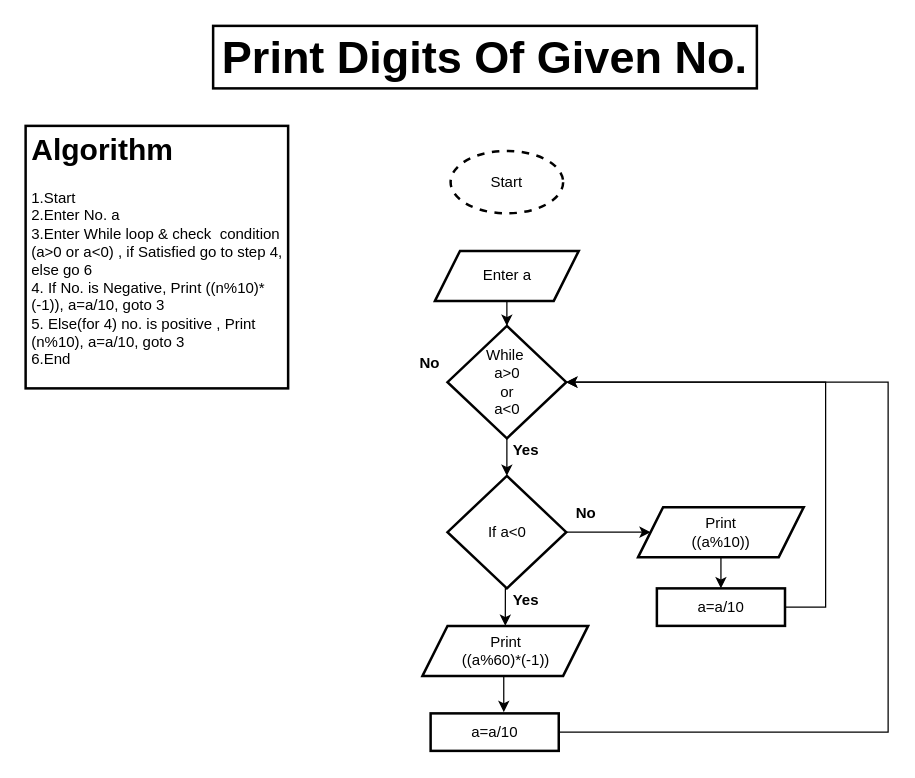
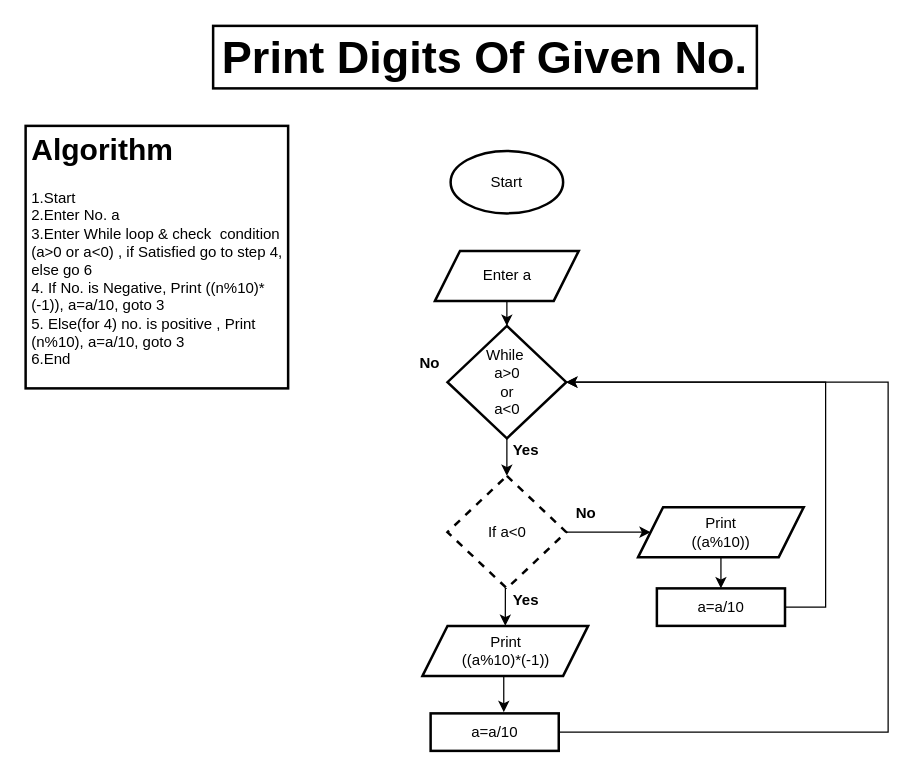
node "Start": style dashed -> solid
node "If a<0": style solid -> dashed
node "Print ((a%60)*(-1))": label "Print ((a%60)*(-1))" -> "Print ((a%10)*(-1))"
